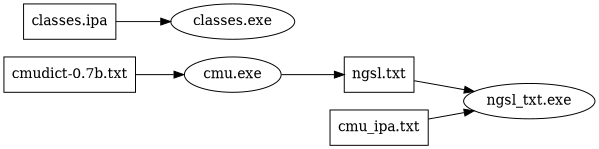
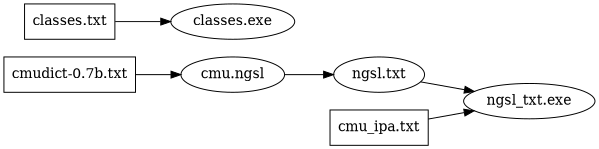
node "classes.ipa": label "classes.ipa" -> "classes.txt"
node "cmu.exe": label "cmu.exe" -> "cmu.ngsl"
node "ngsl.txt": shape box -> ellipse
